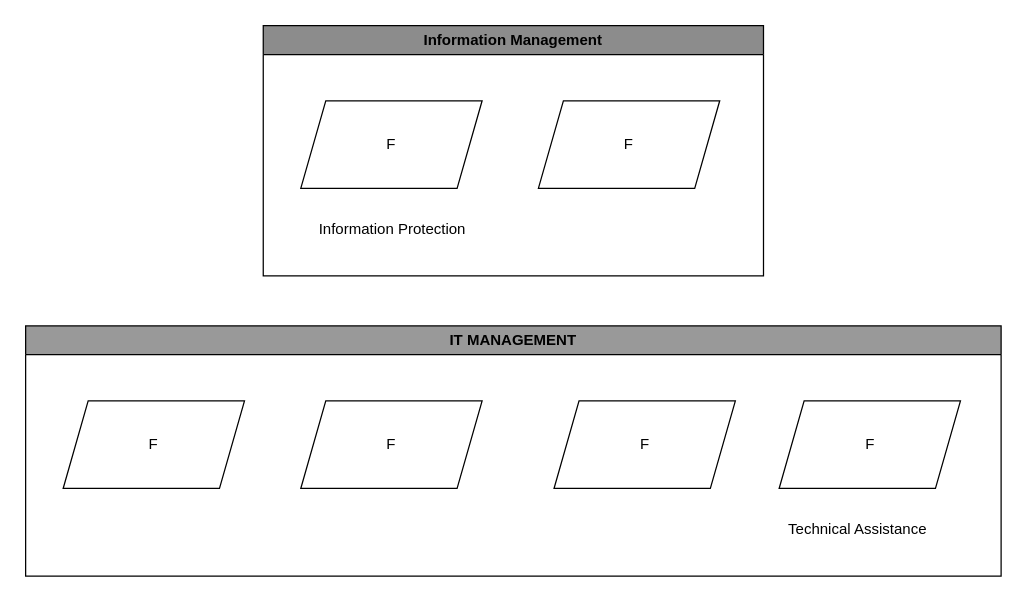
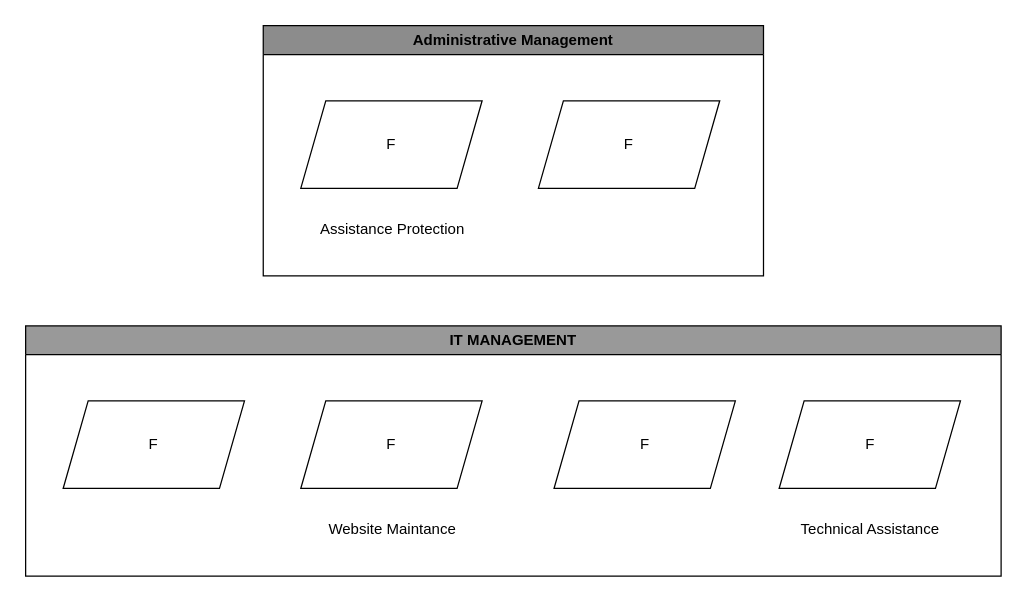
node "Information Management": label "Information Management" -> "Administrative Management"
node "Information Protection": label "Information Protection" -> "Assistance Protection"
node "Website Maintance": added
node "Technical Assistance": moved (857, 529) -> (869, 529)
